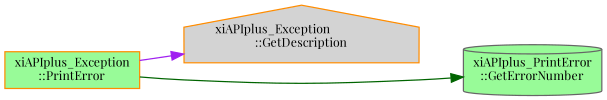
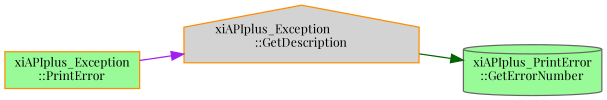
edge "xiAPIplus_Exception ::PrintError" -> "xiAPIplus_PrintError ::GetErrorNumber": now "xiAPIplus_Exception ::GetDescription" -> "xiAPIplus_PrintError ::GetErrorNumber"
